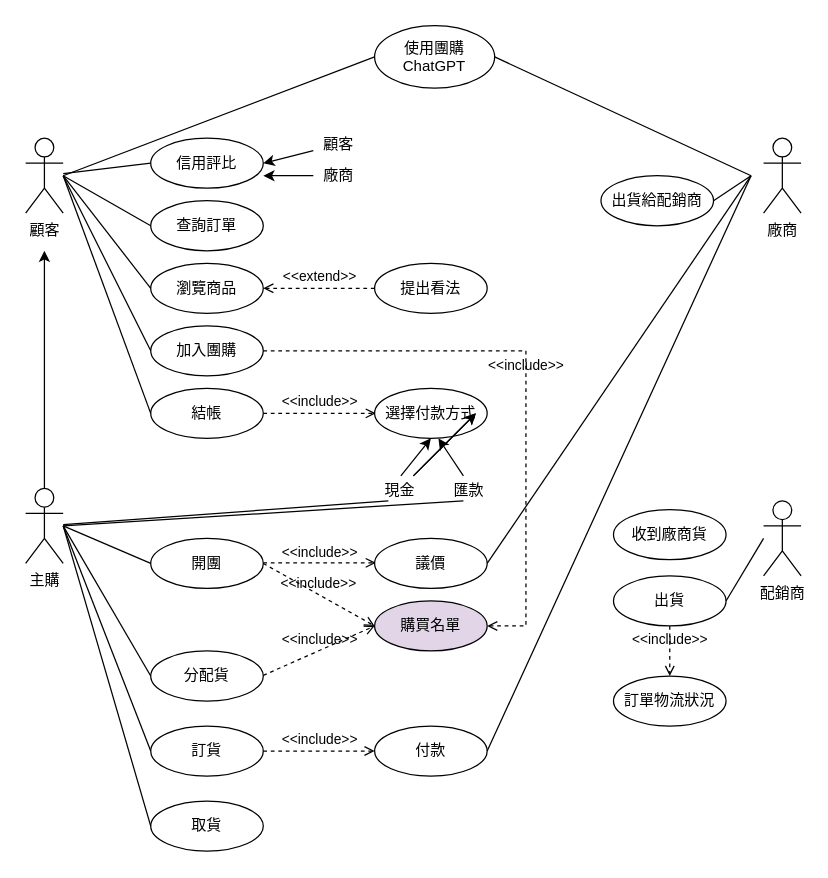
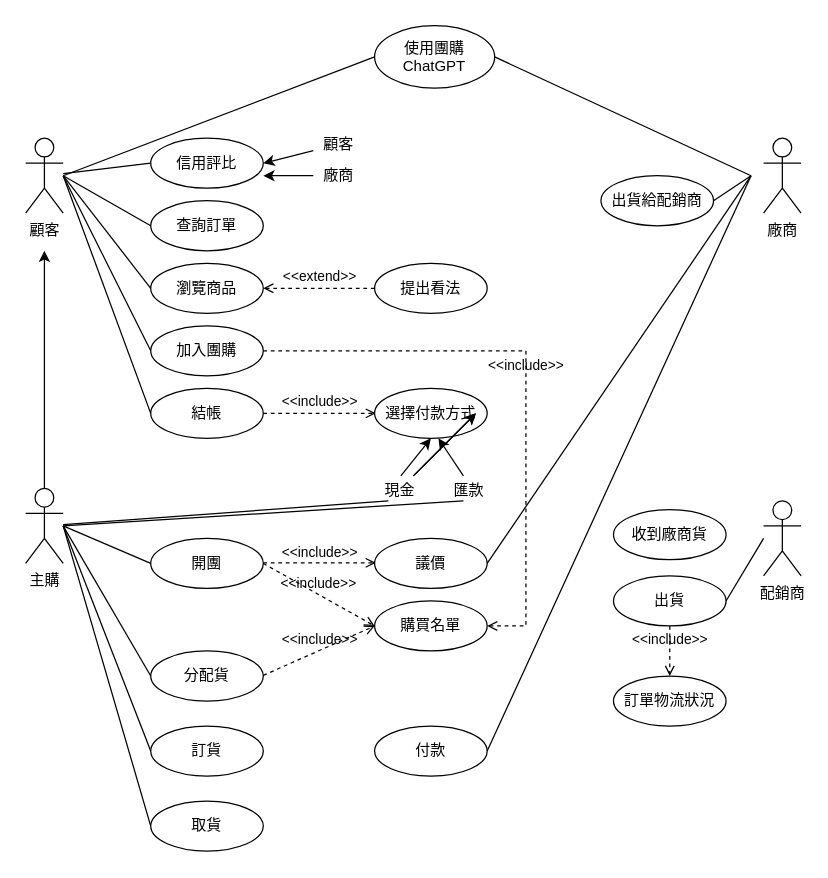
node "購買名單": fillcolor #e1d5e7 -> #ffffff
edge "訂貨" -> "付款": removed, label "<<include>>"
